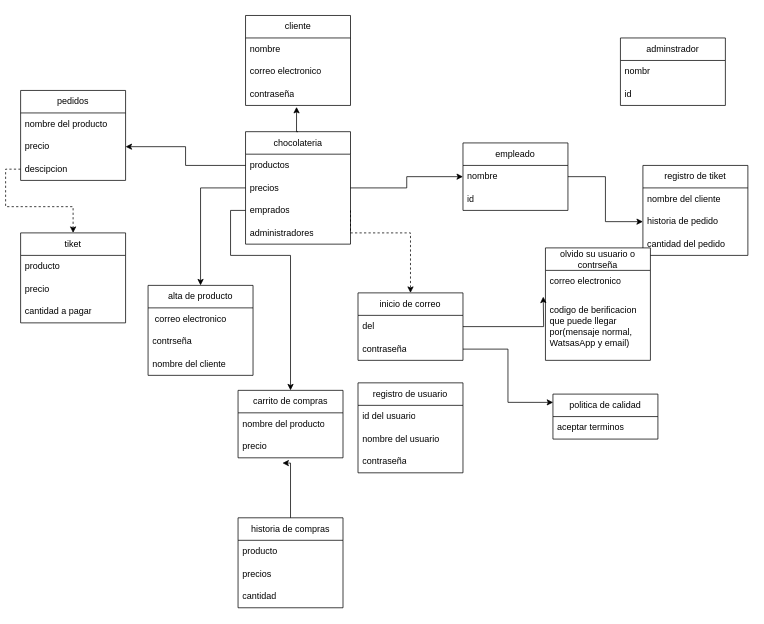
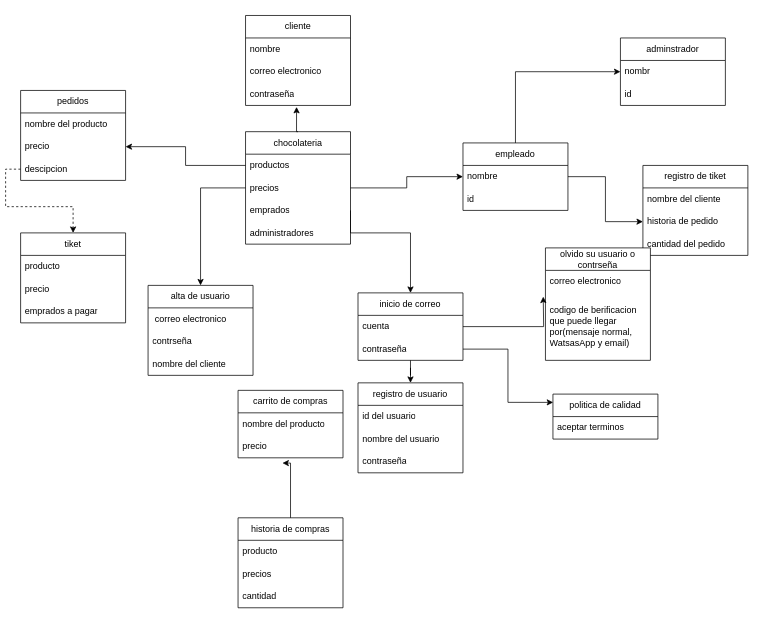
edge "empleado" -> "nombr": added
edge "emprados" -> "inicio de correo": style dashed -> solid
edge "emprados" -> "carrito de compras": removed
node "alta de producto": label "alta de producto" -> "alta de usuario"
node "cantidad a pagar": label "cantidad a pagar" -> "emprados a pagar"
node "del": label "del" -> "cuenta"
edge "inicio de correo" -> "registro de usuario": added
